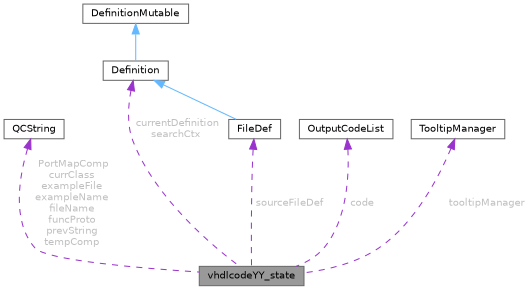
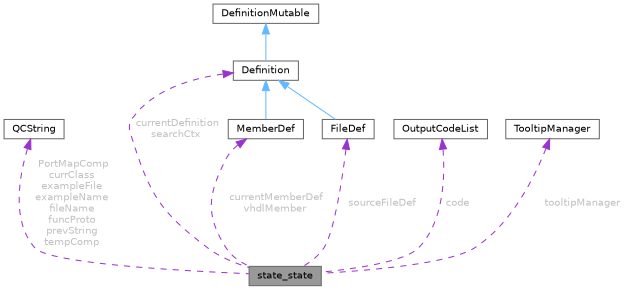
node "MemberDef": added
node "vhdlcodeYY_state": label "vhdlcodeYY_state" -> "state_state"
